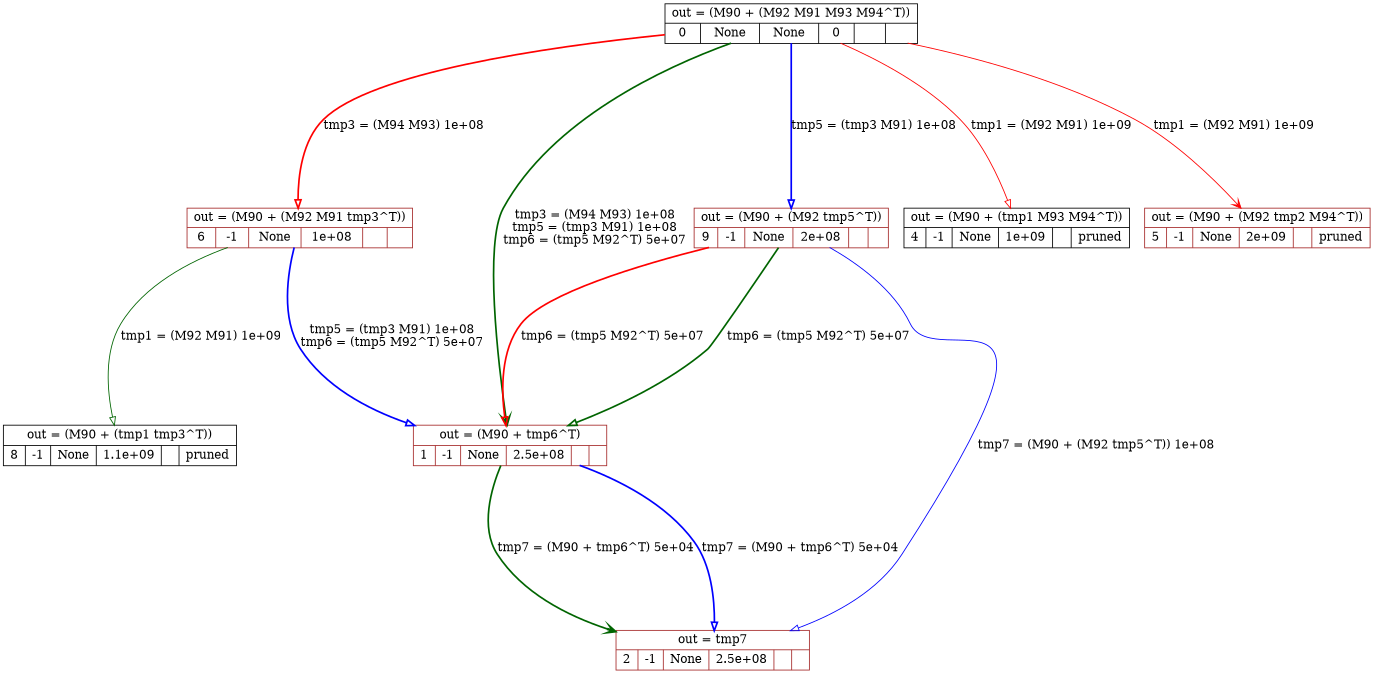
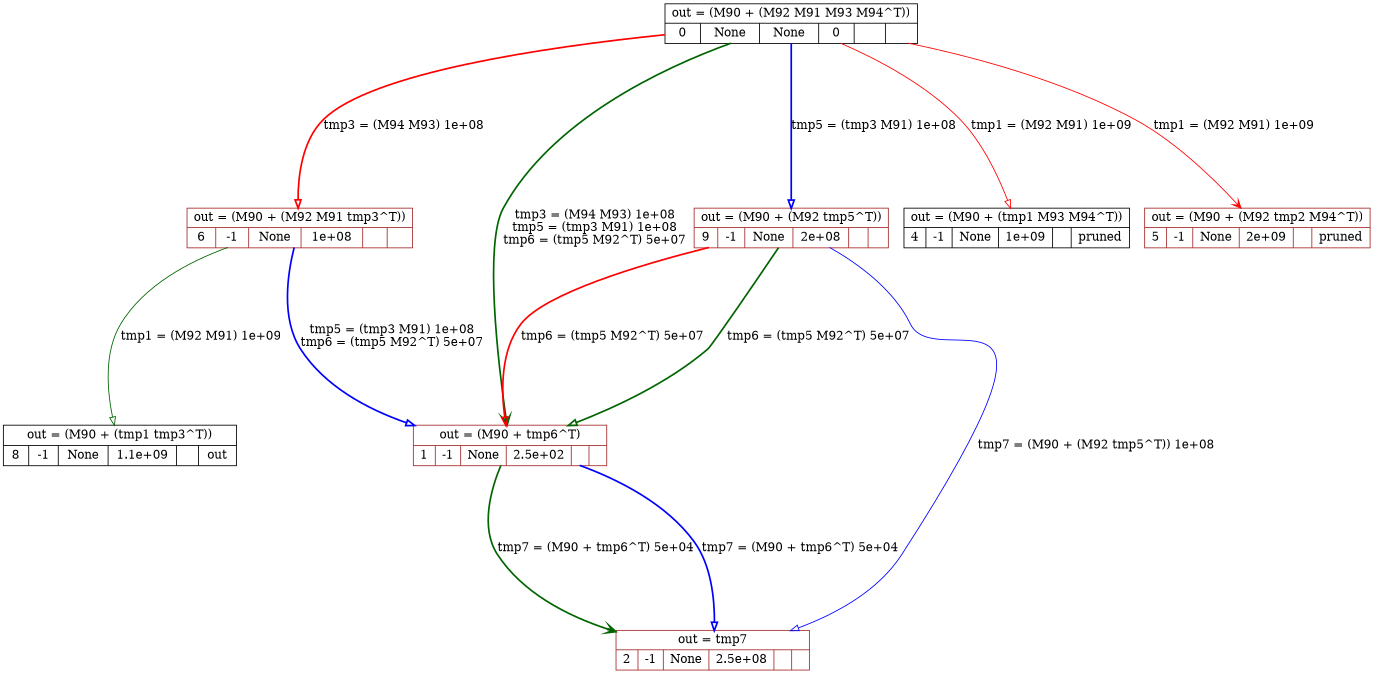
node "out = (M90 + (tmp1 tmp3^T))": text "pruned" -> "out"
node "out = (M90 + tmp6^T)": text "2.5e+08" -> "2.5e+02"
